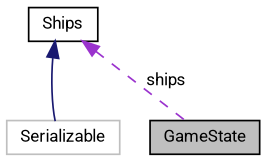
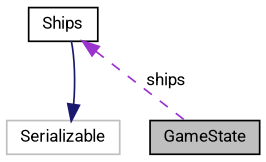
edge "Serializable" -> "Ships": reversed
